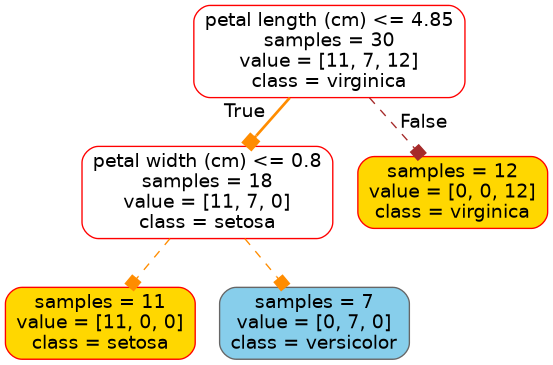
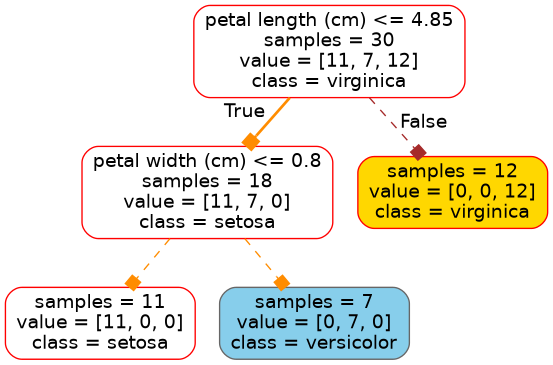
node "samples = 11 value = [11, 0, 0] class = setosa": fillcolor gold -> white
